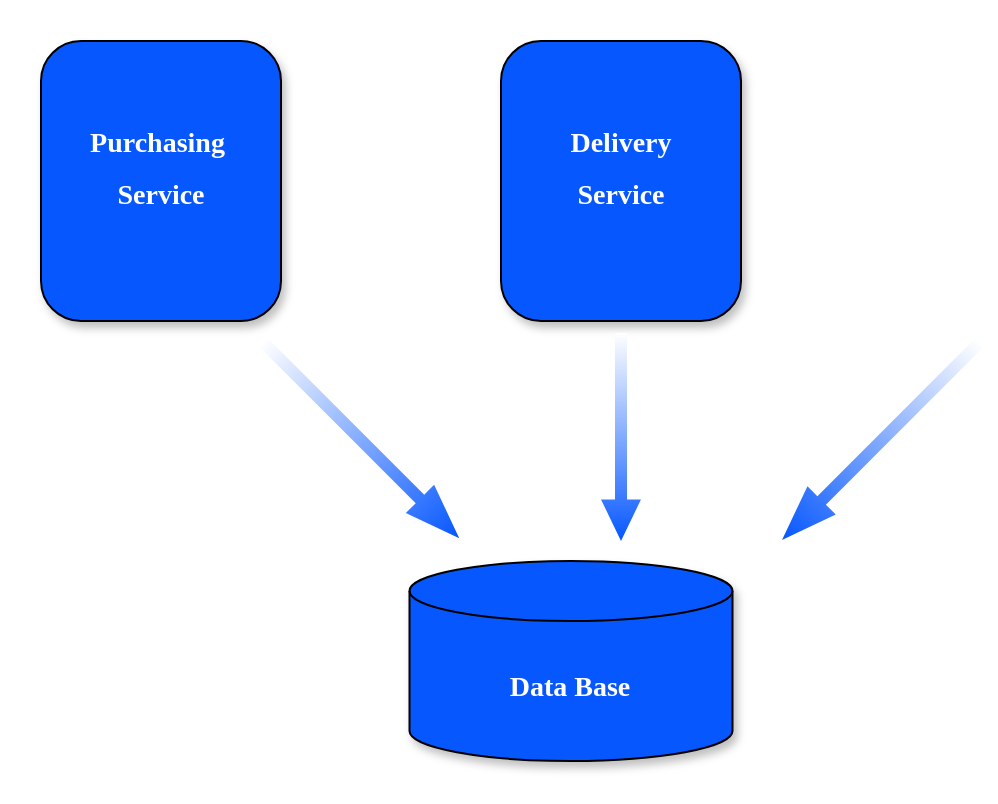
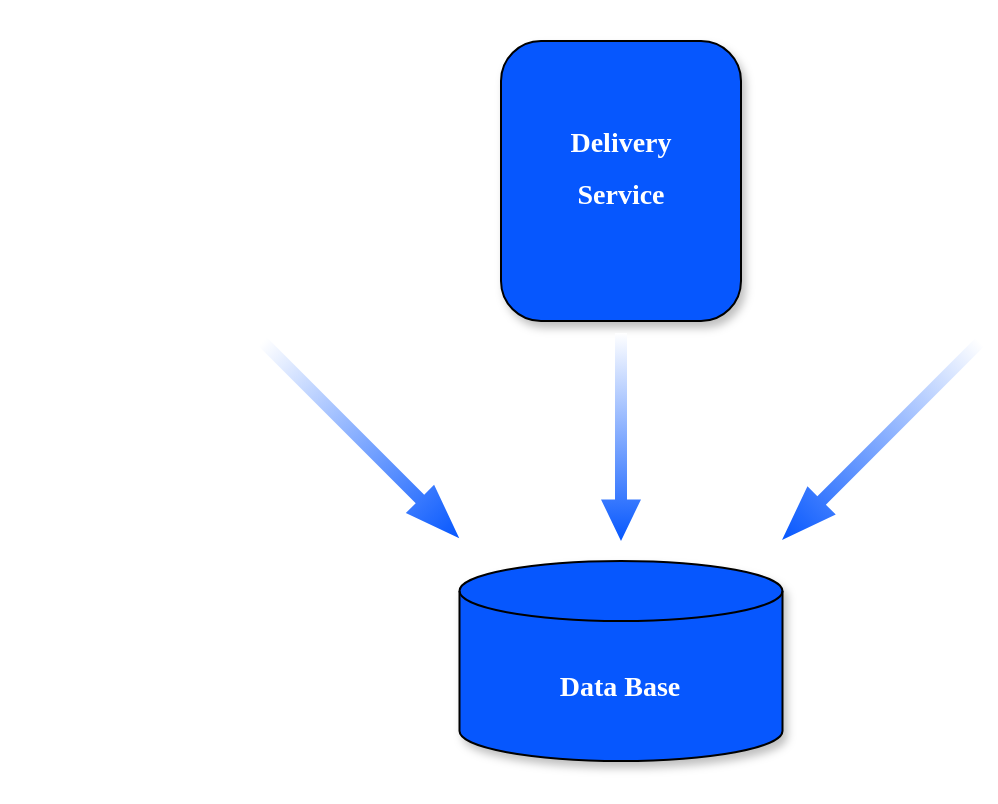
node "Purchasing Service": removed
node "Data Base": moved (571, 661) -> (621, 661)
